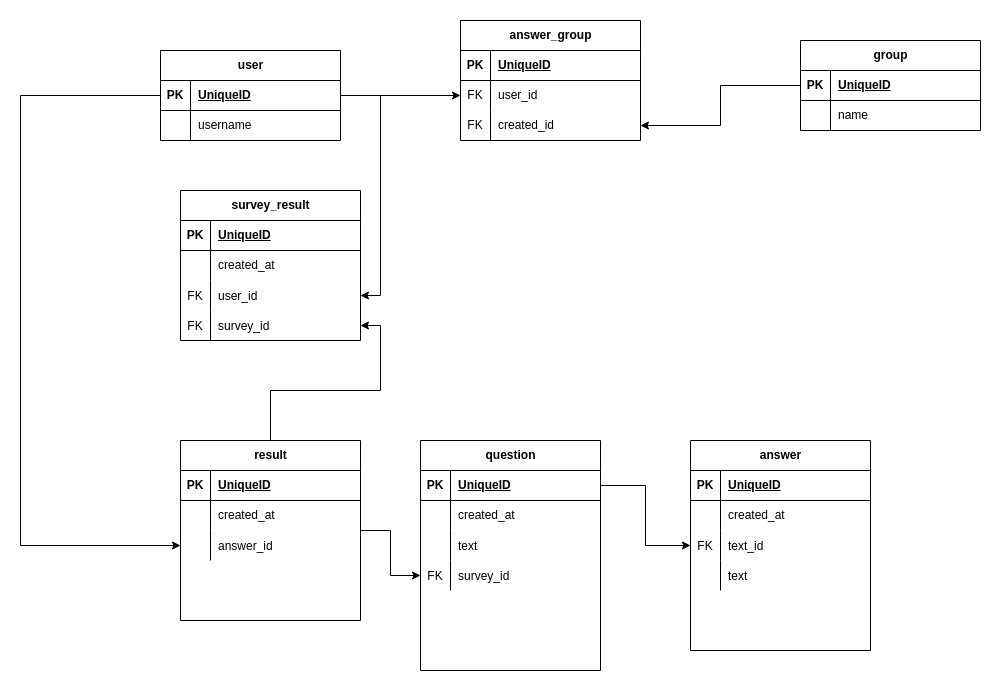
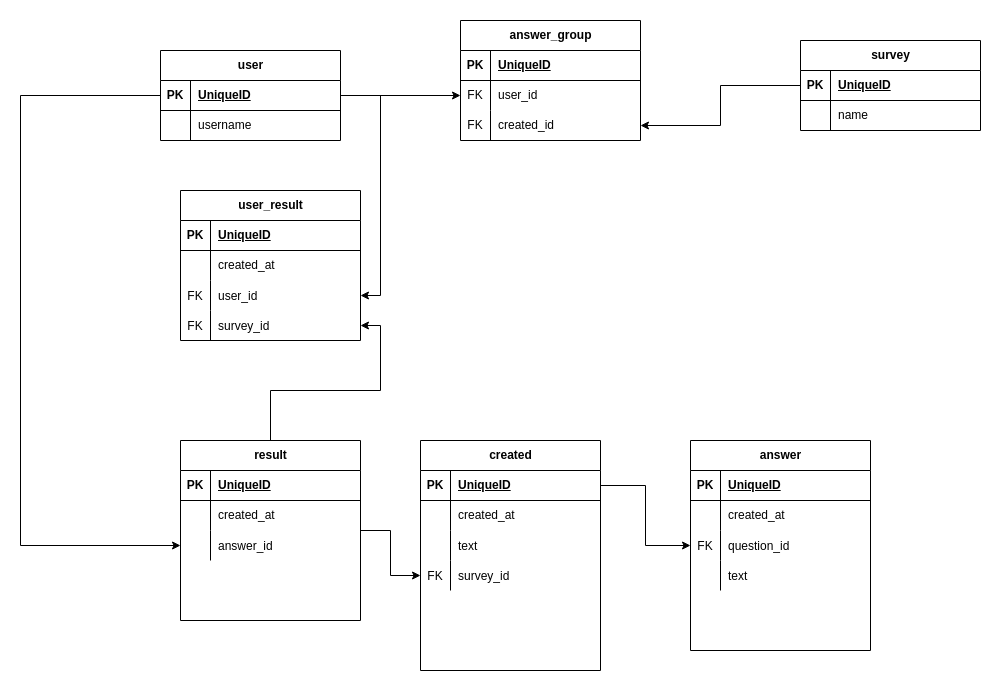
node "group": label "group" -> "survey"
node "survey_result": label "survey_result" -> "user_result"
node "question": label "question" -> "created"
node "text_id": label "text_id" -> "question_id"
